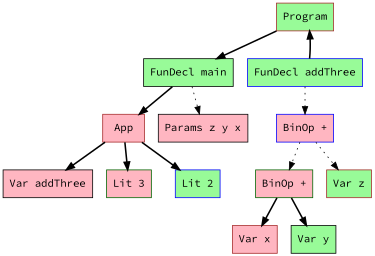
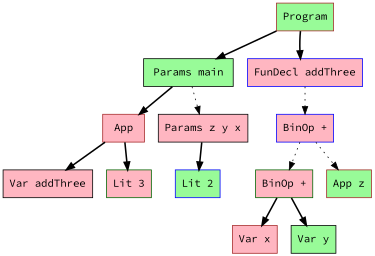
edge "FunDecl addThree" -> "Program": reversed
node "FunDecl main": label "FunDecl main" -> "Params main"
node "FunDecl addThree": fillcolor palegreen -> lightpink
edge "App" -> "Lit 2": now "Params z y x" -> "Lit 2"
node "Var z": label "Var z" -> "App z"
